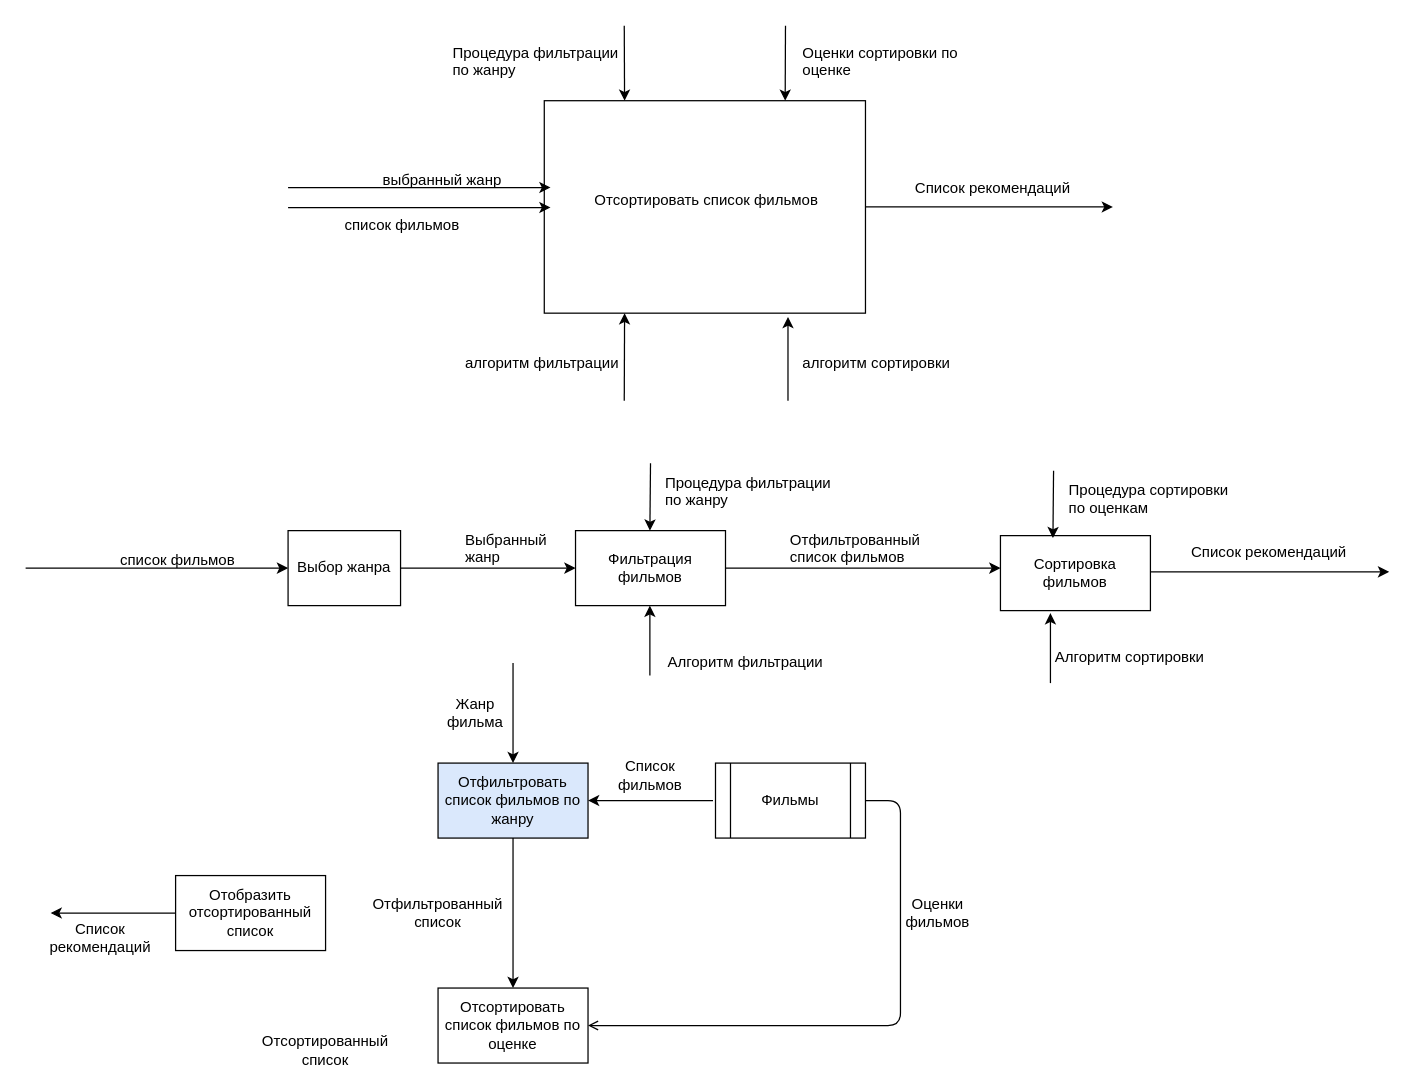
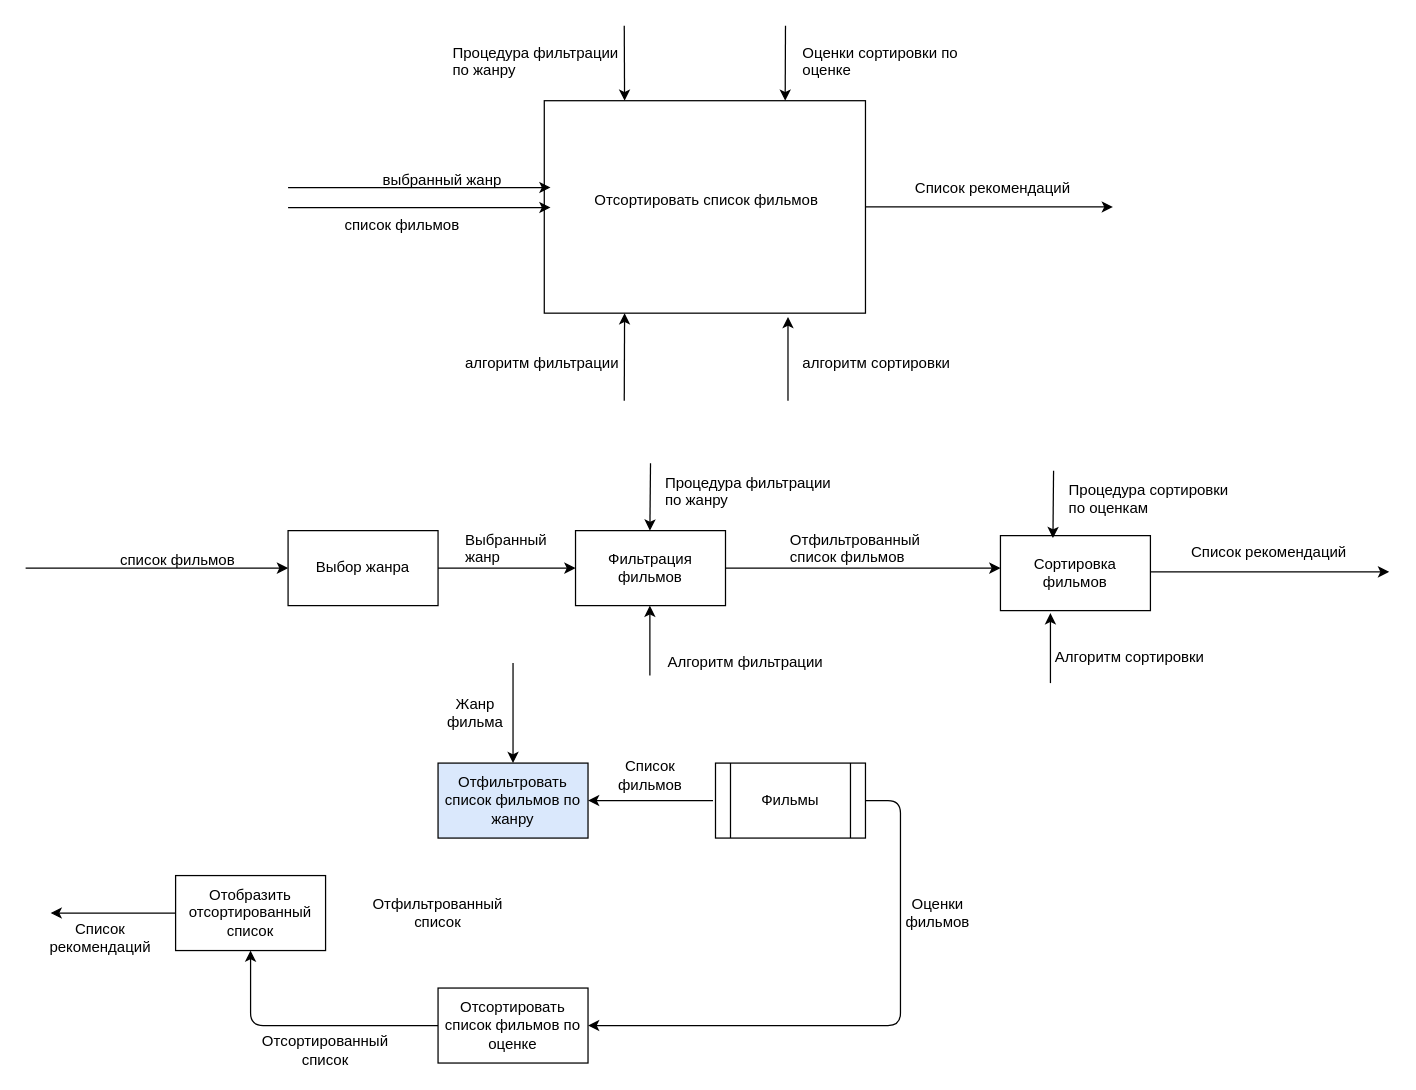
node "Выбор жанра": size 113x75 -> 150x75
edge "Отфильтровать список фильмов по жанру" -> "Отсортировать список фильмов по оценке": removed
edge "Отсортировать список фильмов по оценке" -> "Отобразить отсортированный список": added
edge "Фильмы" -> "Отсортировать список фильмов по оценке": arrowhead open -> classic
